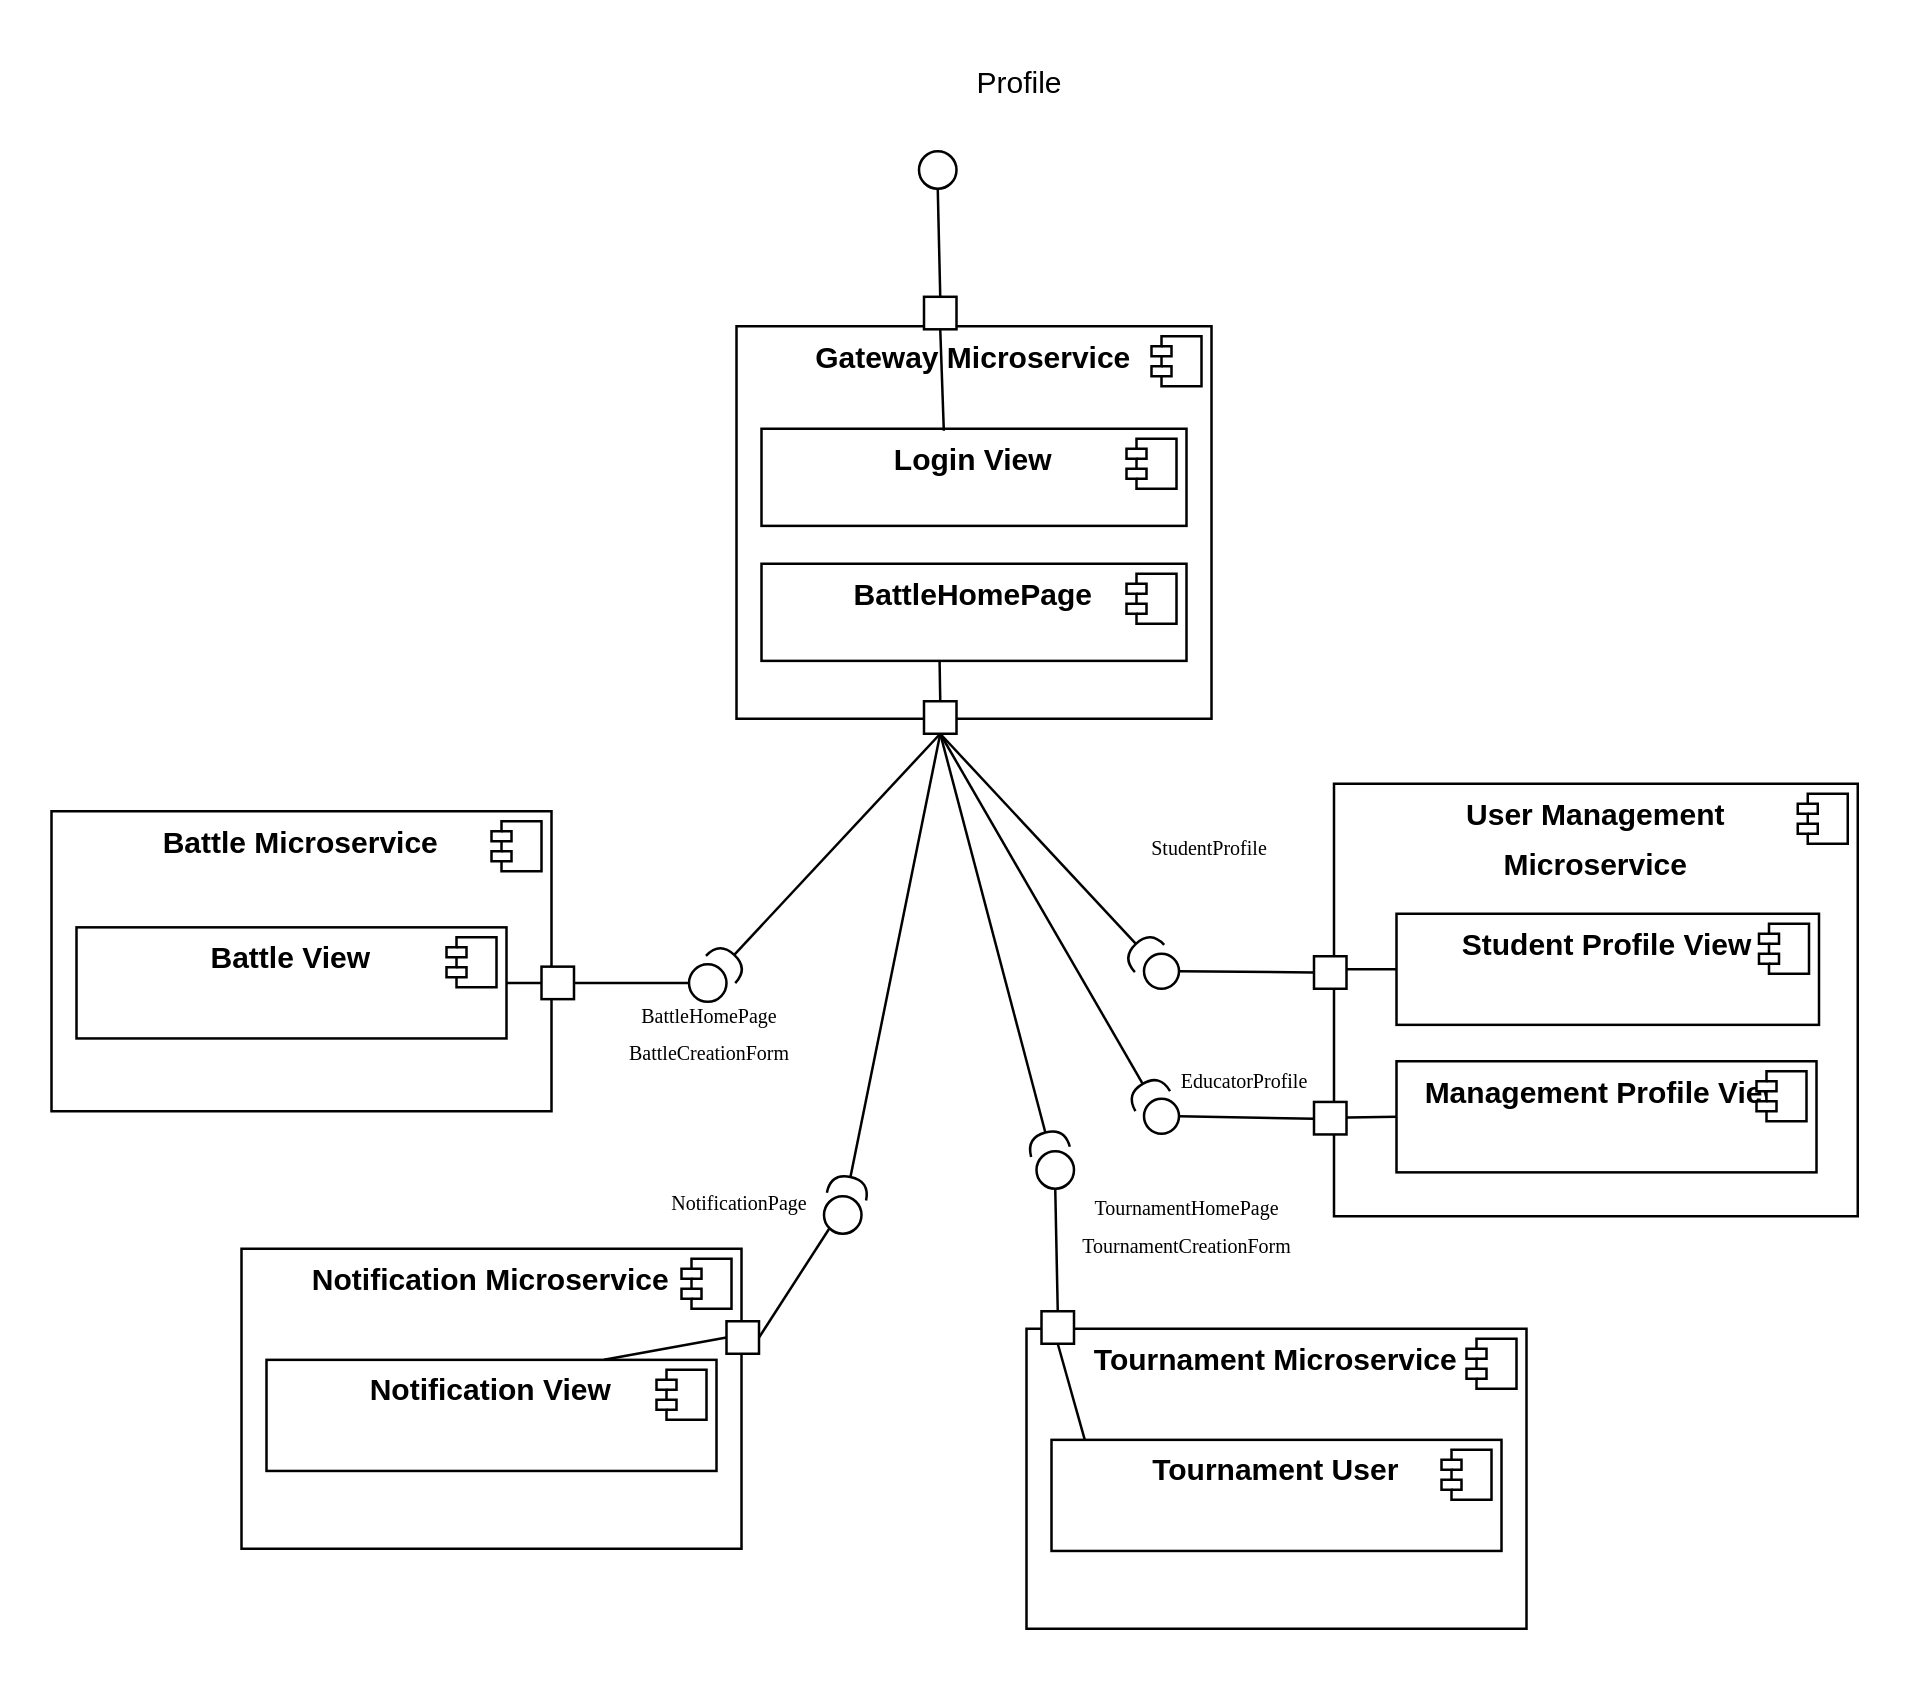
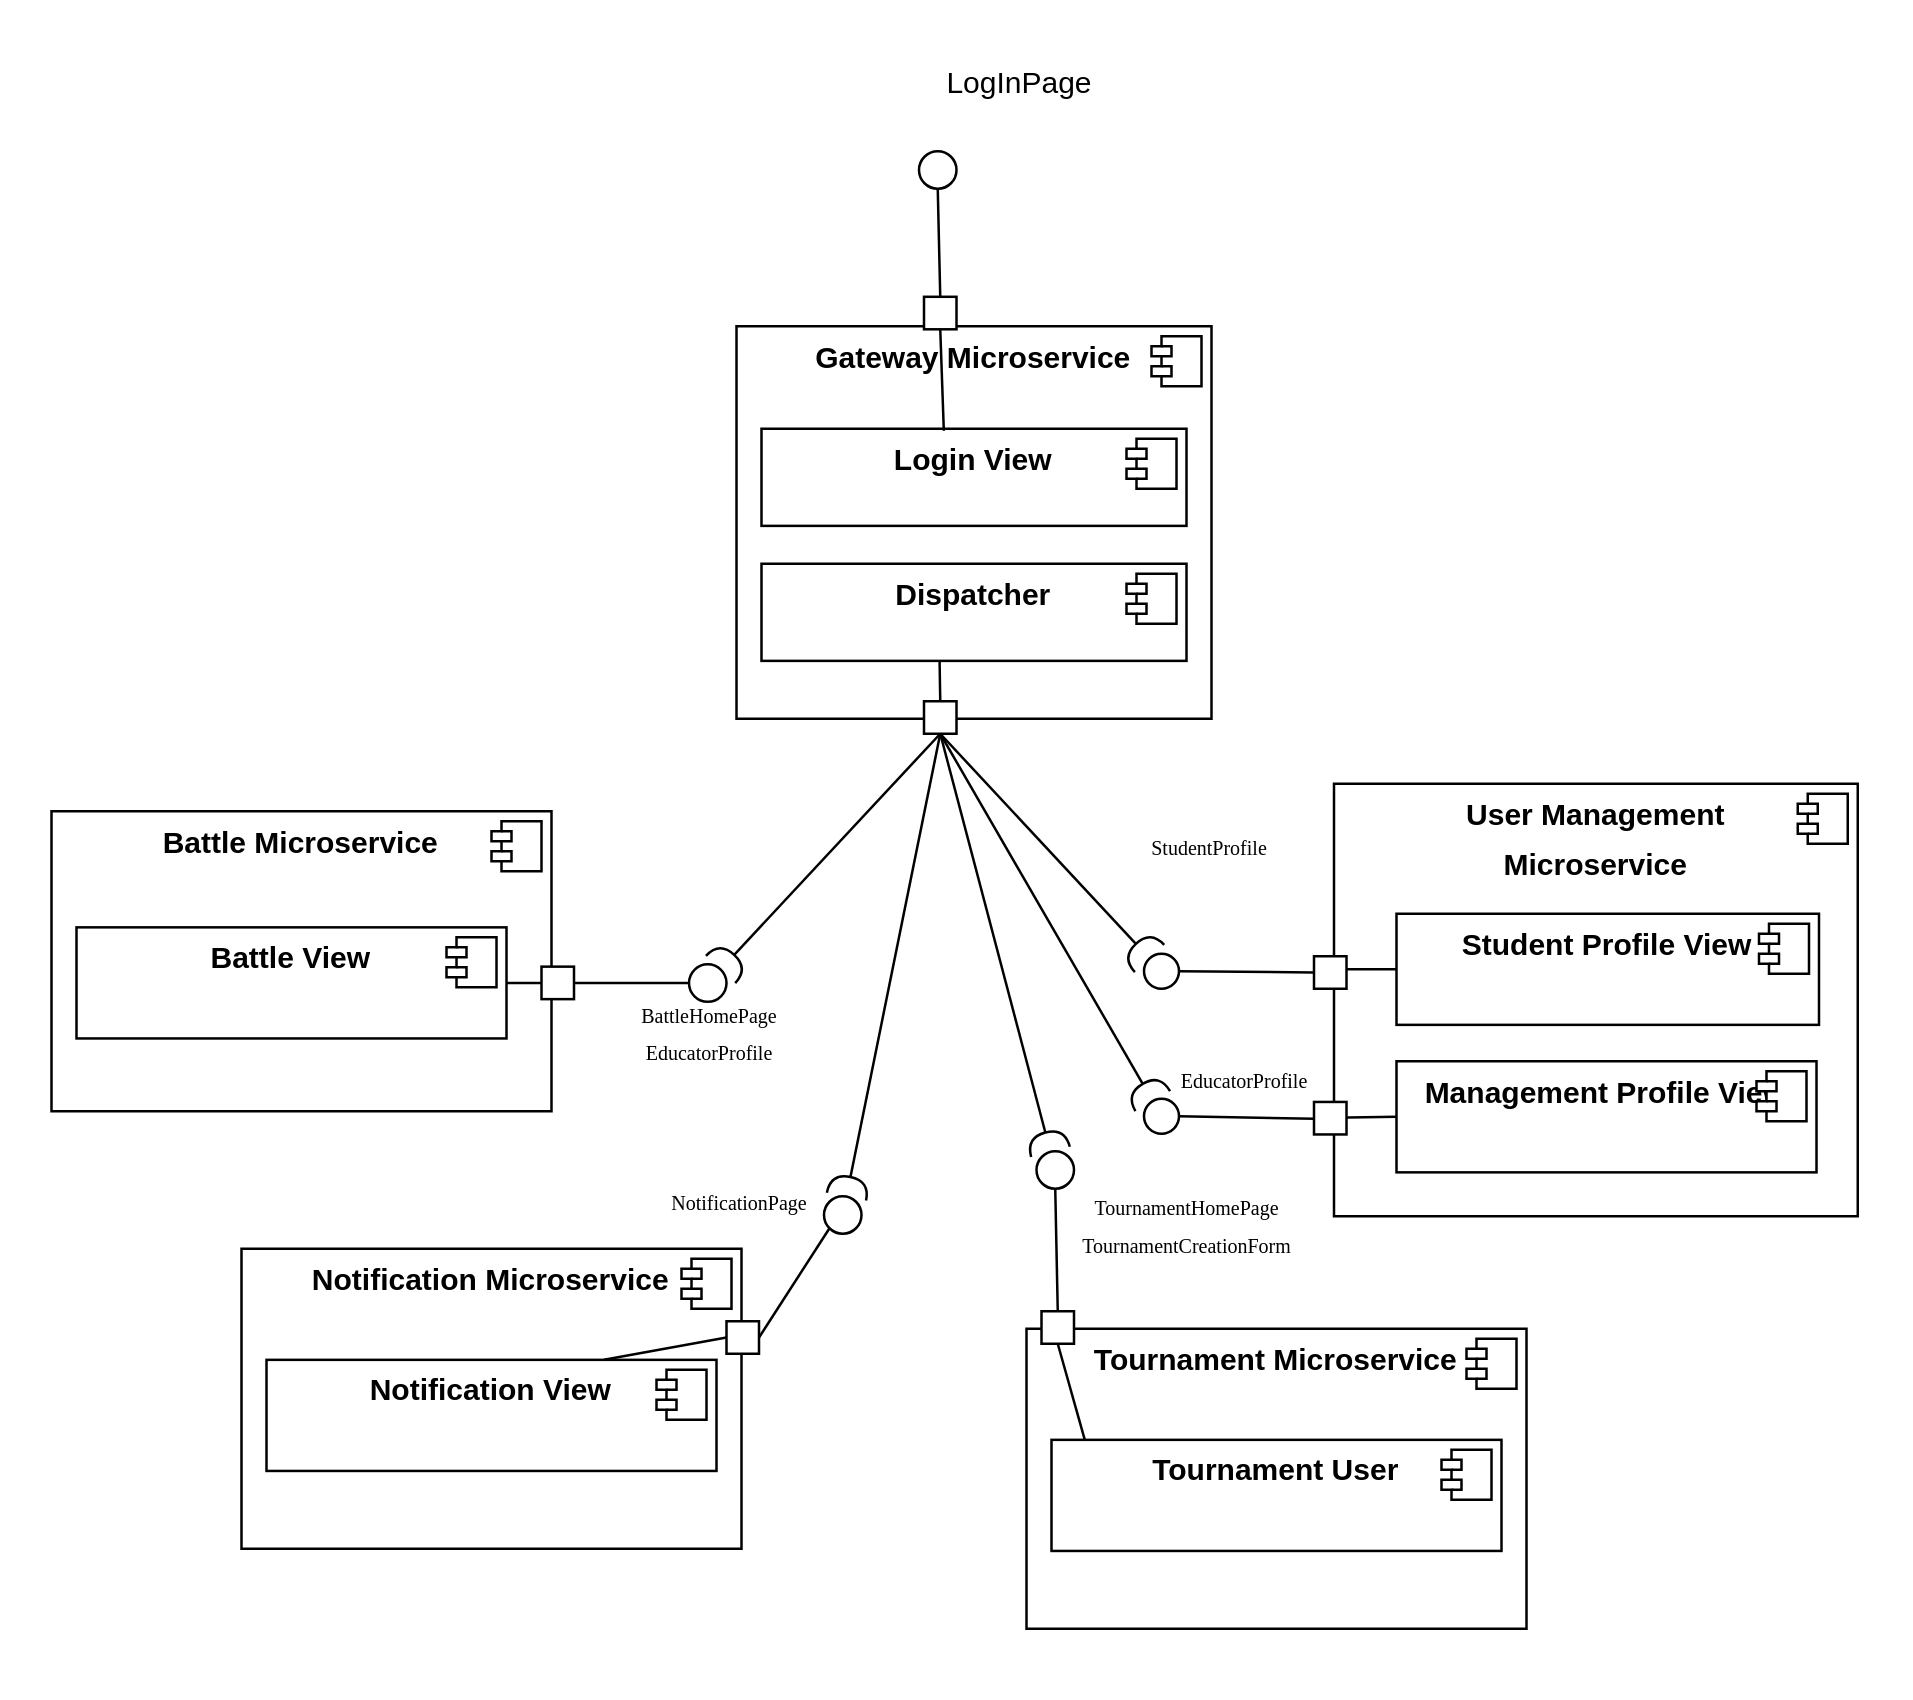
node "Profile": label "Profile" -> "LogInPage"
node "BattleHomePage": label "BattleHomePage" -> "Dispatcher"
node "BattleHomePage BattleCreationForm": label "BattleHomePage BattleCreationForm" -> "BattleHomePage EducatorProfile"
